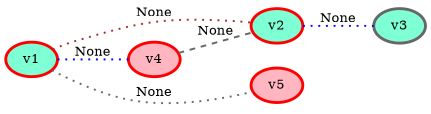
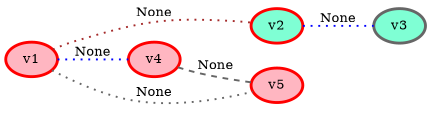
edge "v2" -- "v4": now "v5" -- "v4"
node "v1": fillcolor aquamarine -> lightpink
